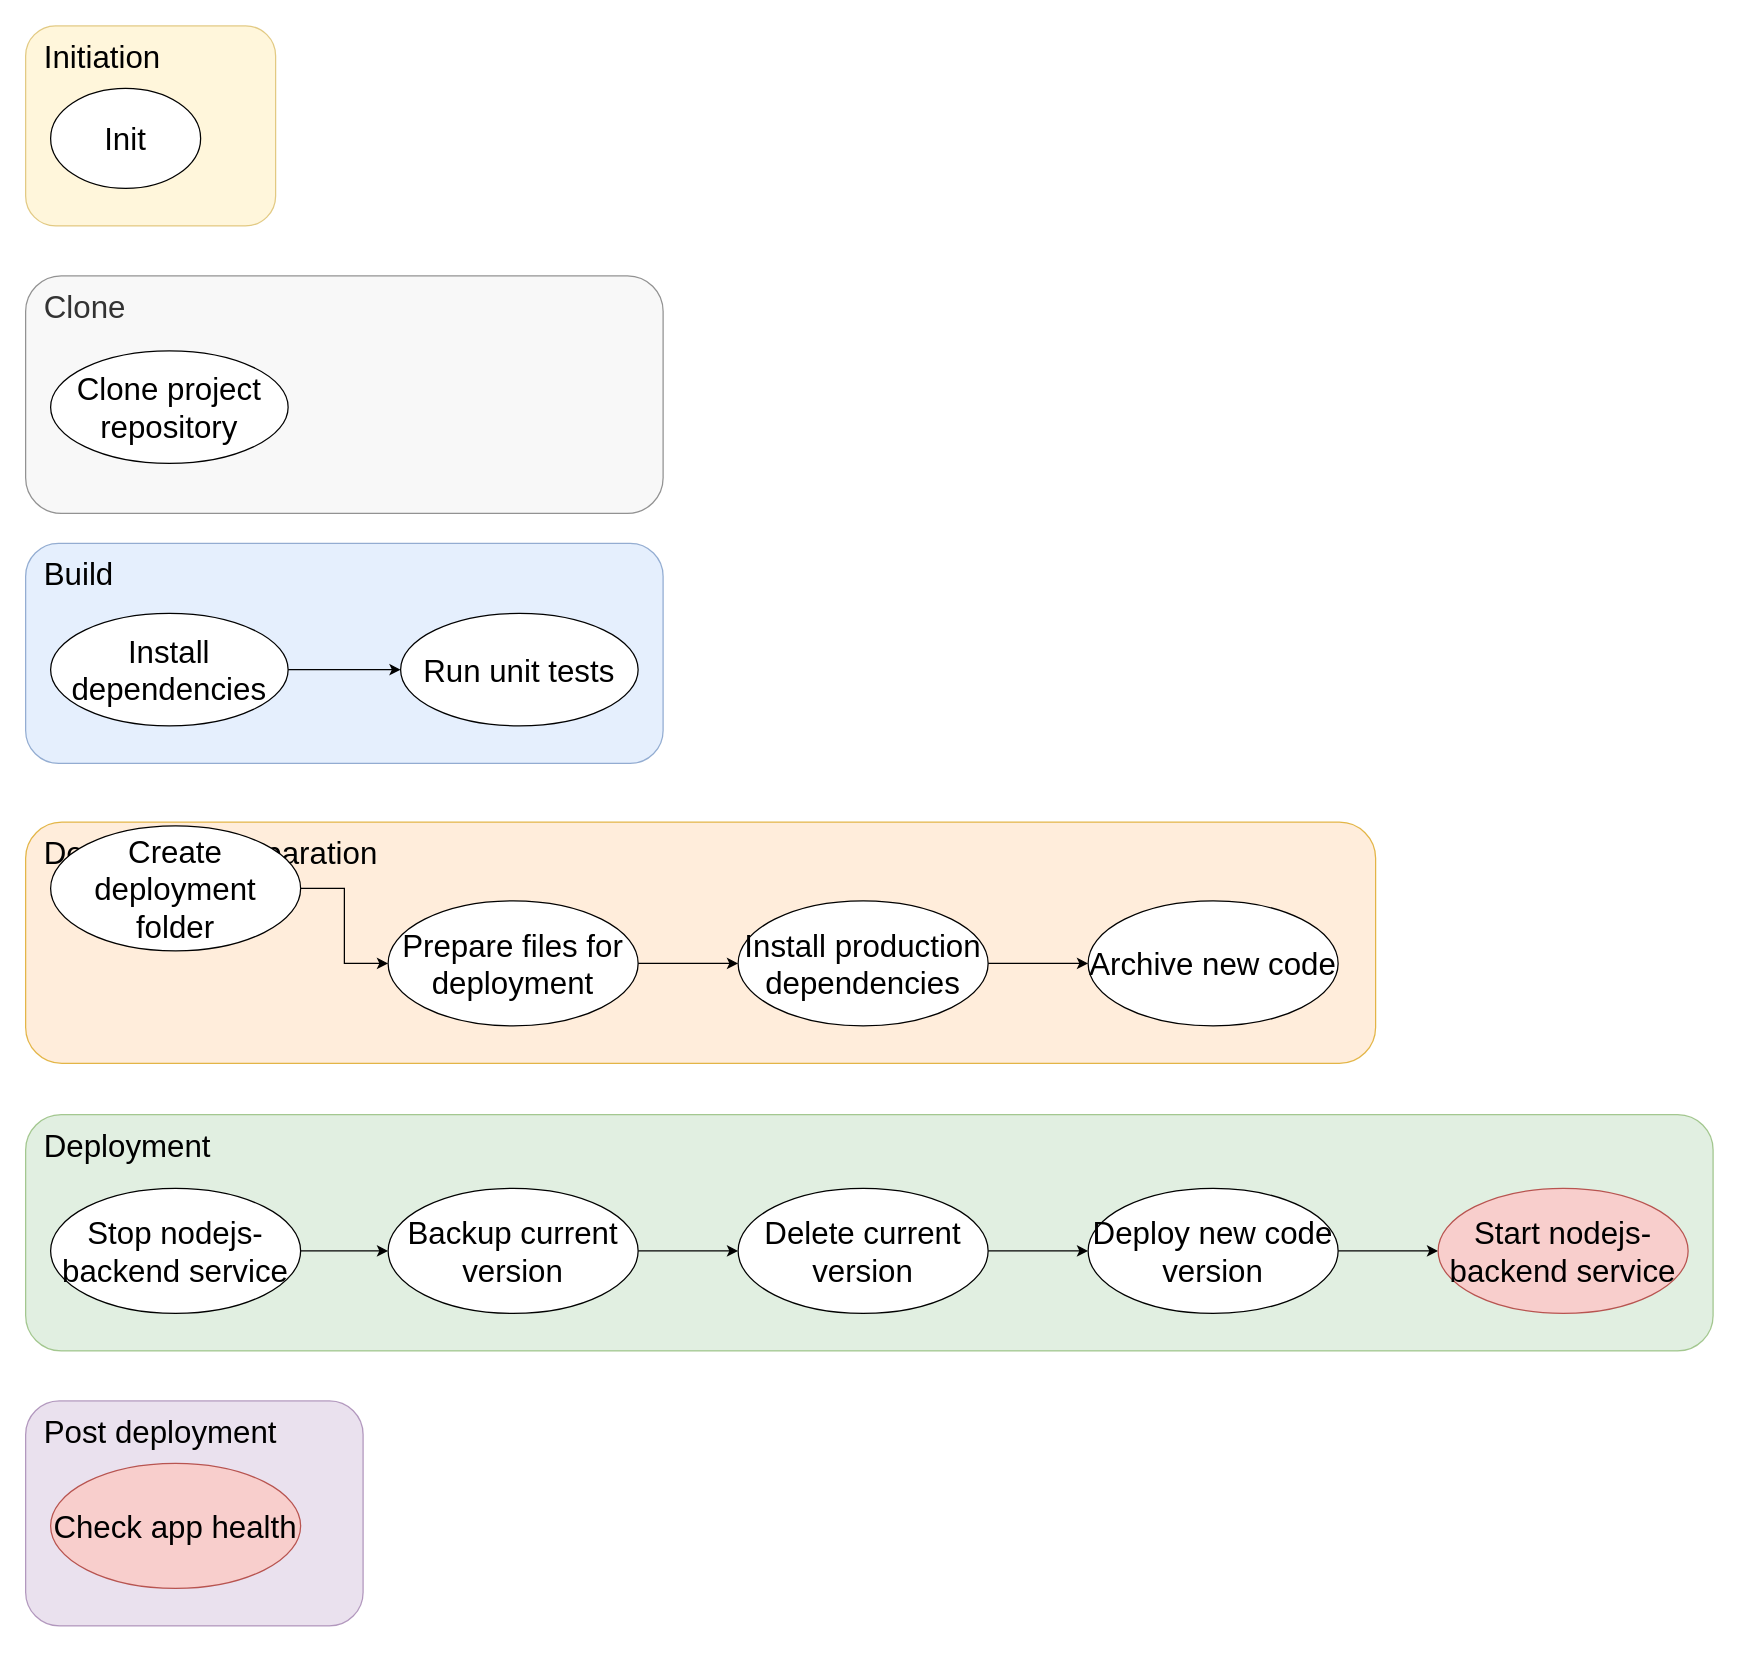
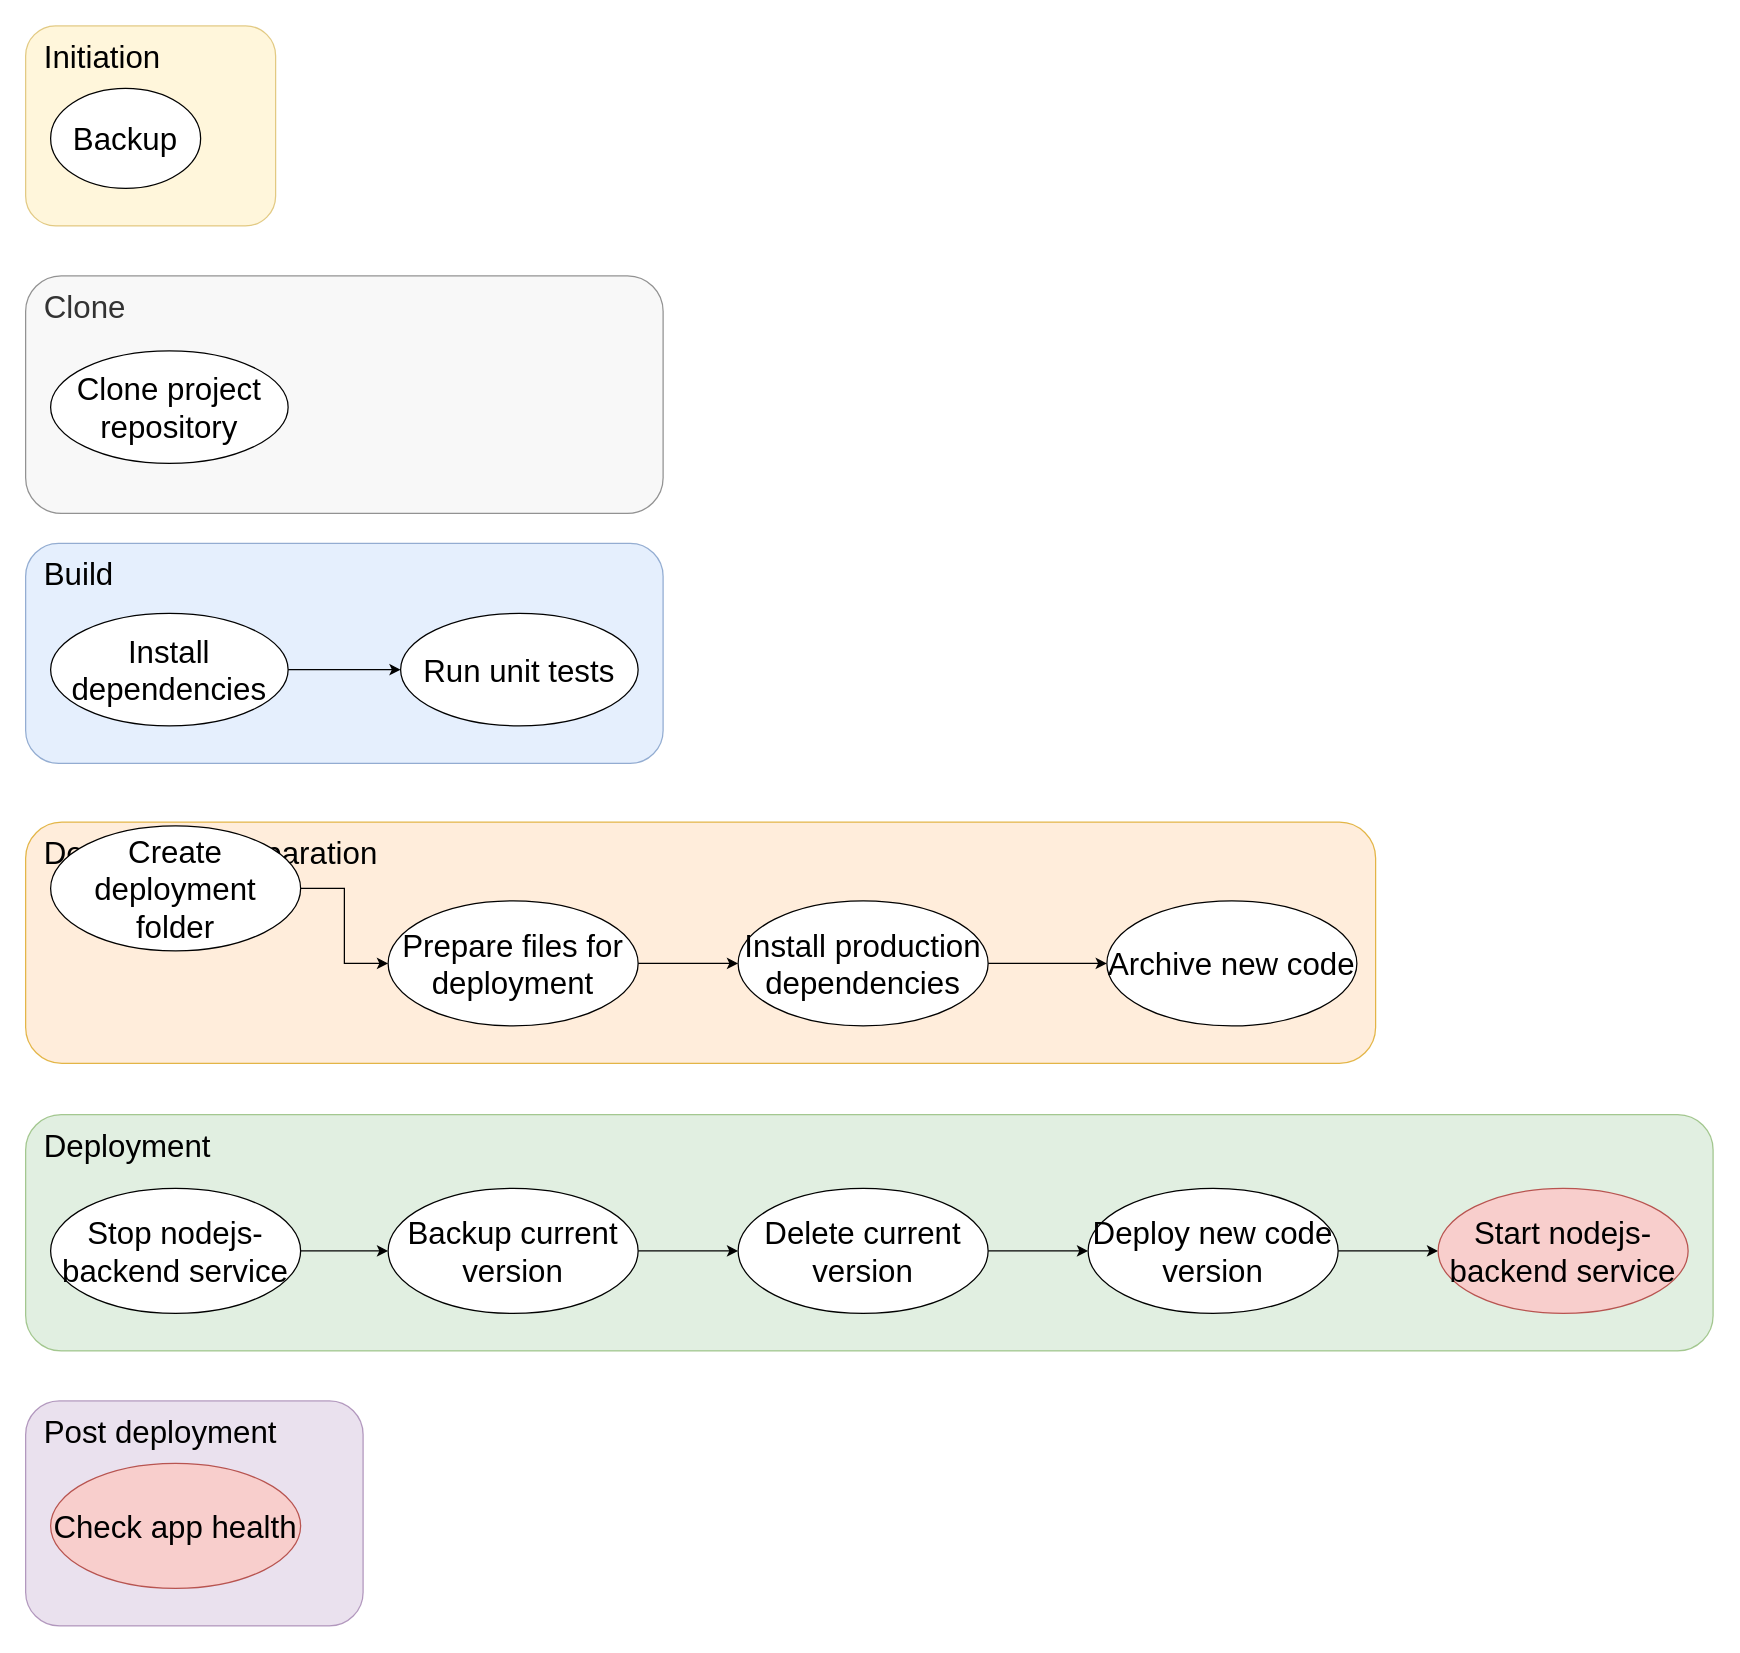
node "Init": label "Init" -> "Backup"
node "Archive new code": moved (1213, 963) -> (1232, 963)
